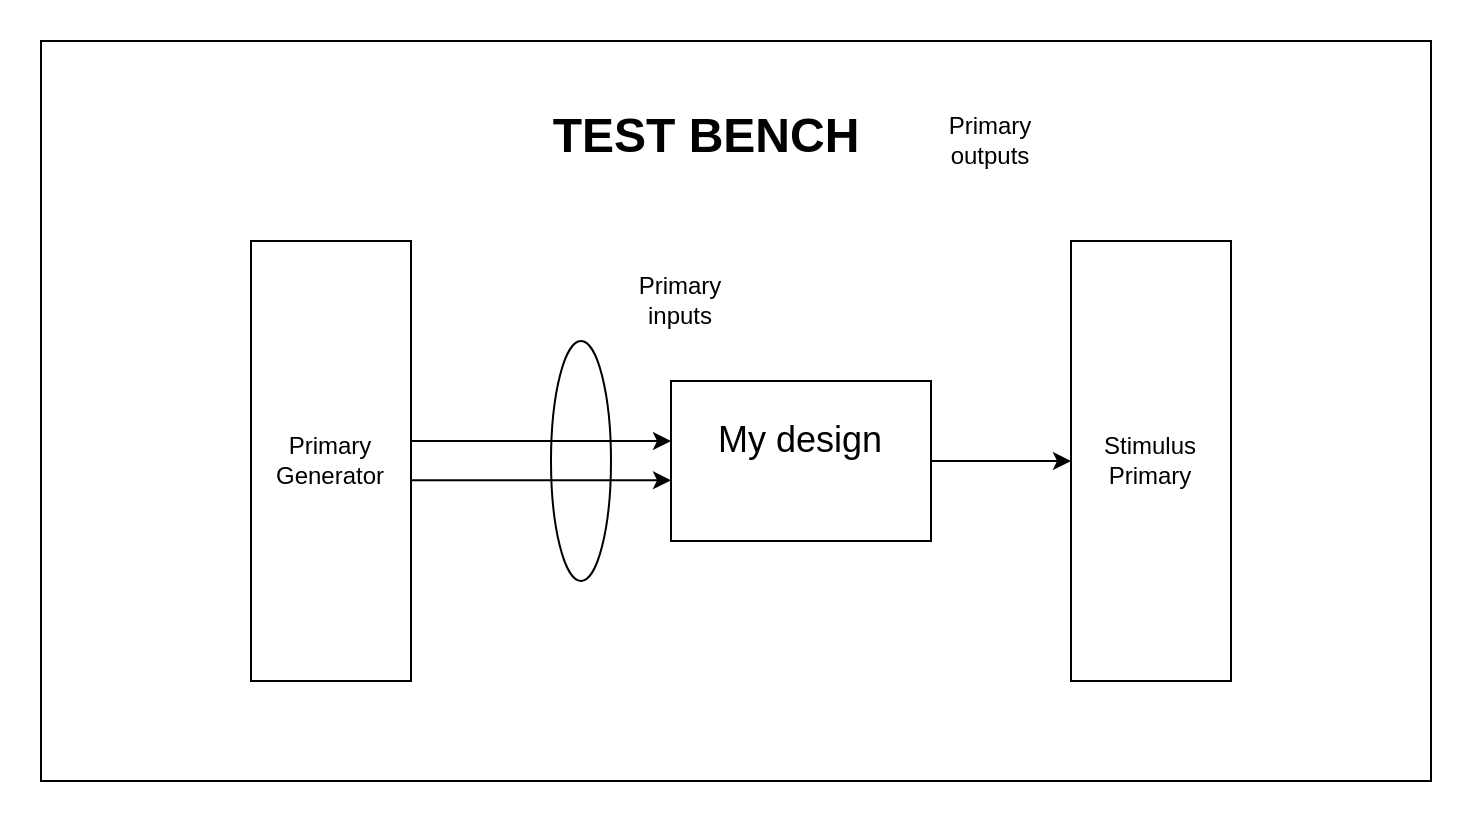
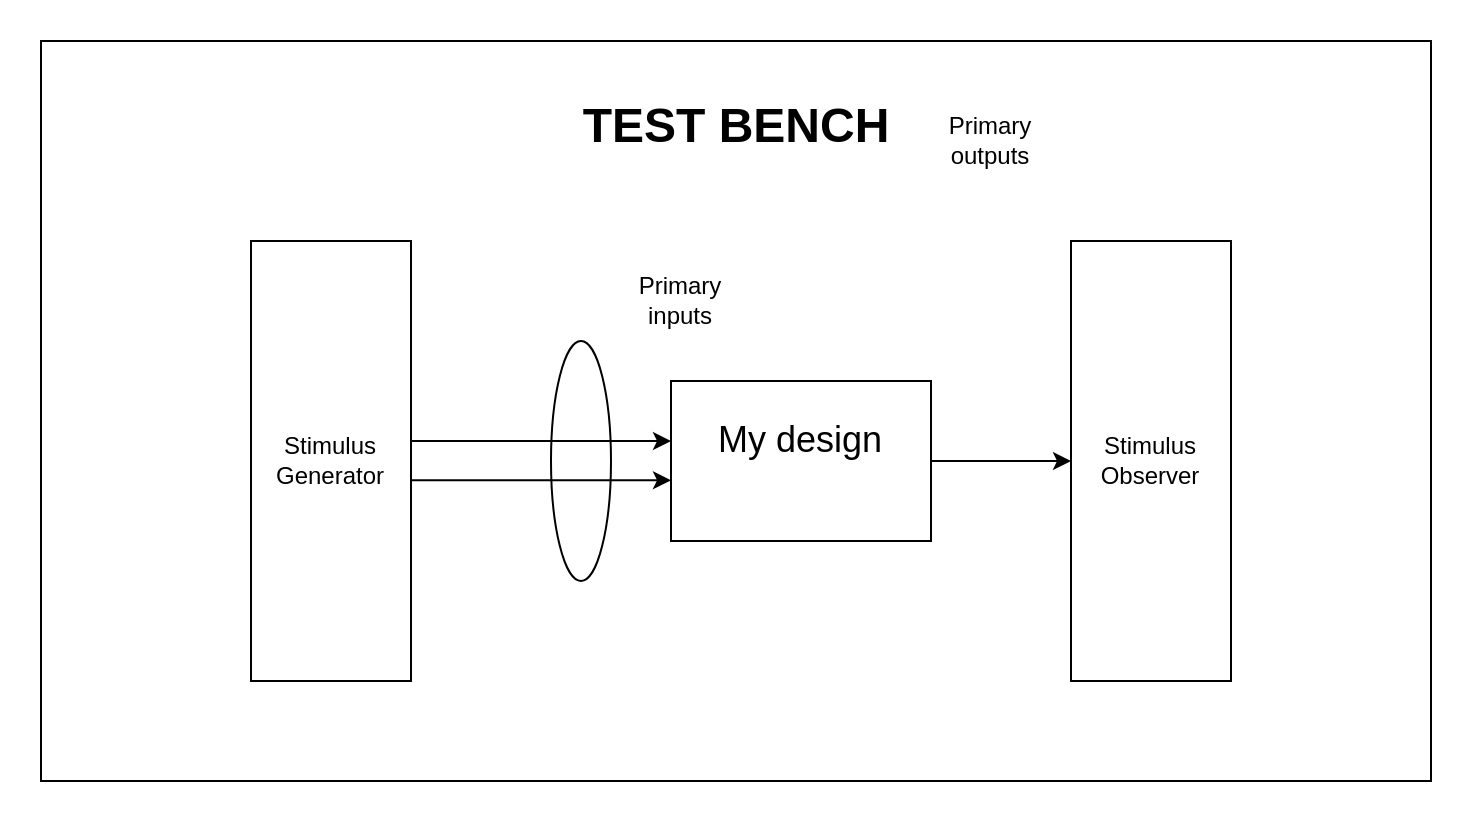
node "TEST BENCH": moved (706, 137) -> (736, 127)
node "Primary Generator": label "Primary Generator" -> "Stimulus Generator"
node "Stimulus Primary": label "Stimulus Primary" -> "Stimulus Observer"
